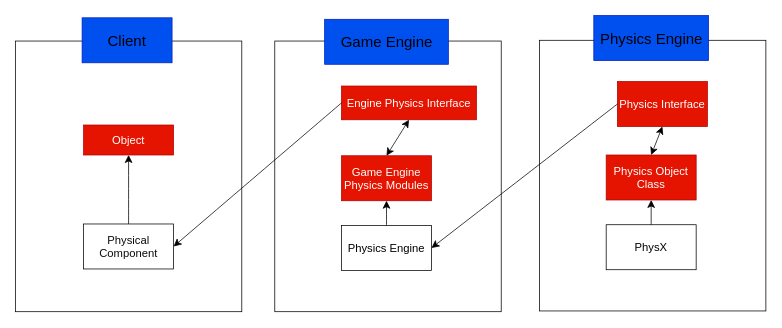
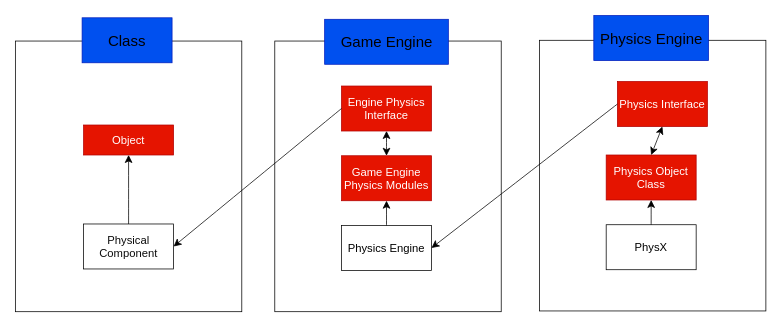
node "Client": label "Client" -> "Class"
node "Engine Physics Interface": size 135x34 -> 90x45
